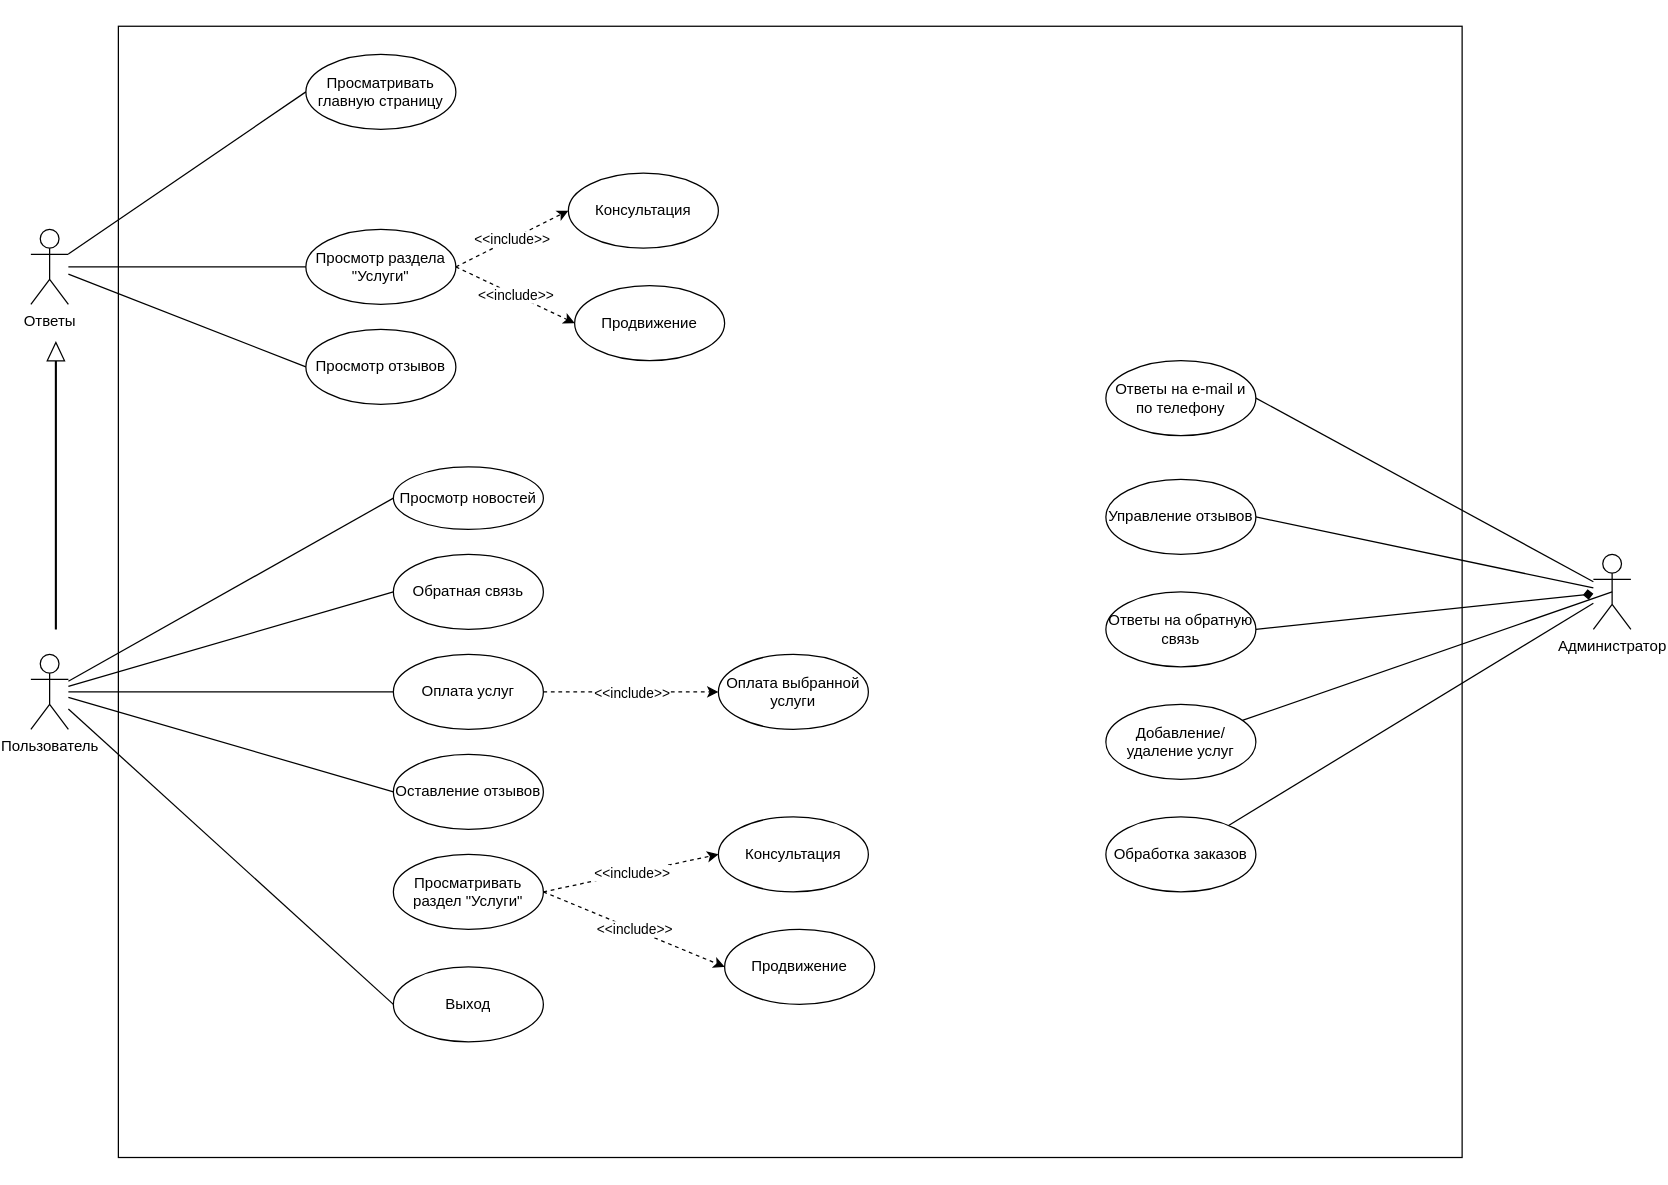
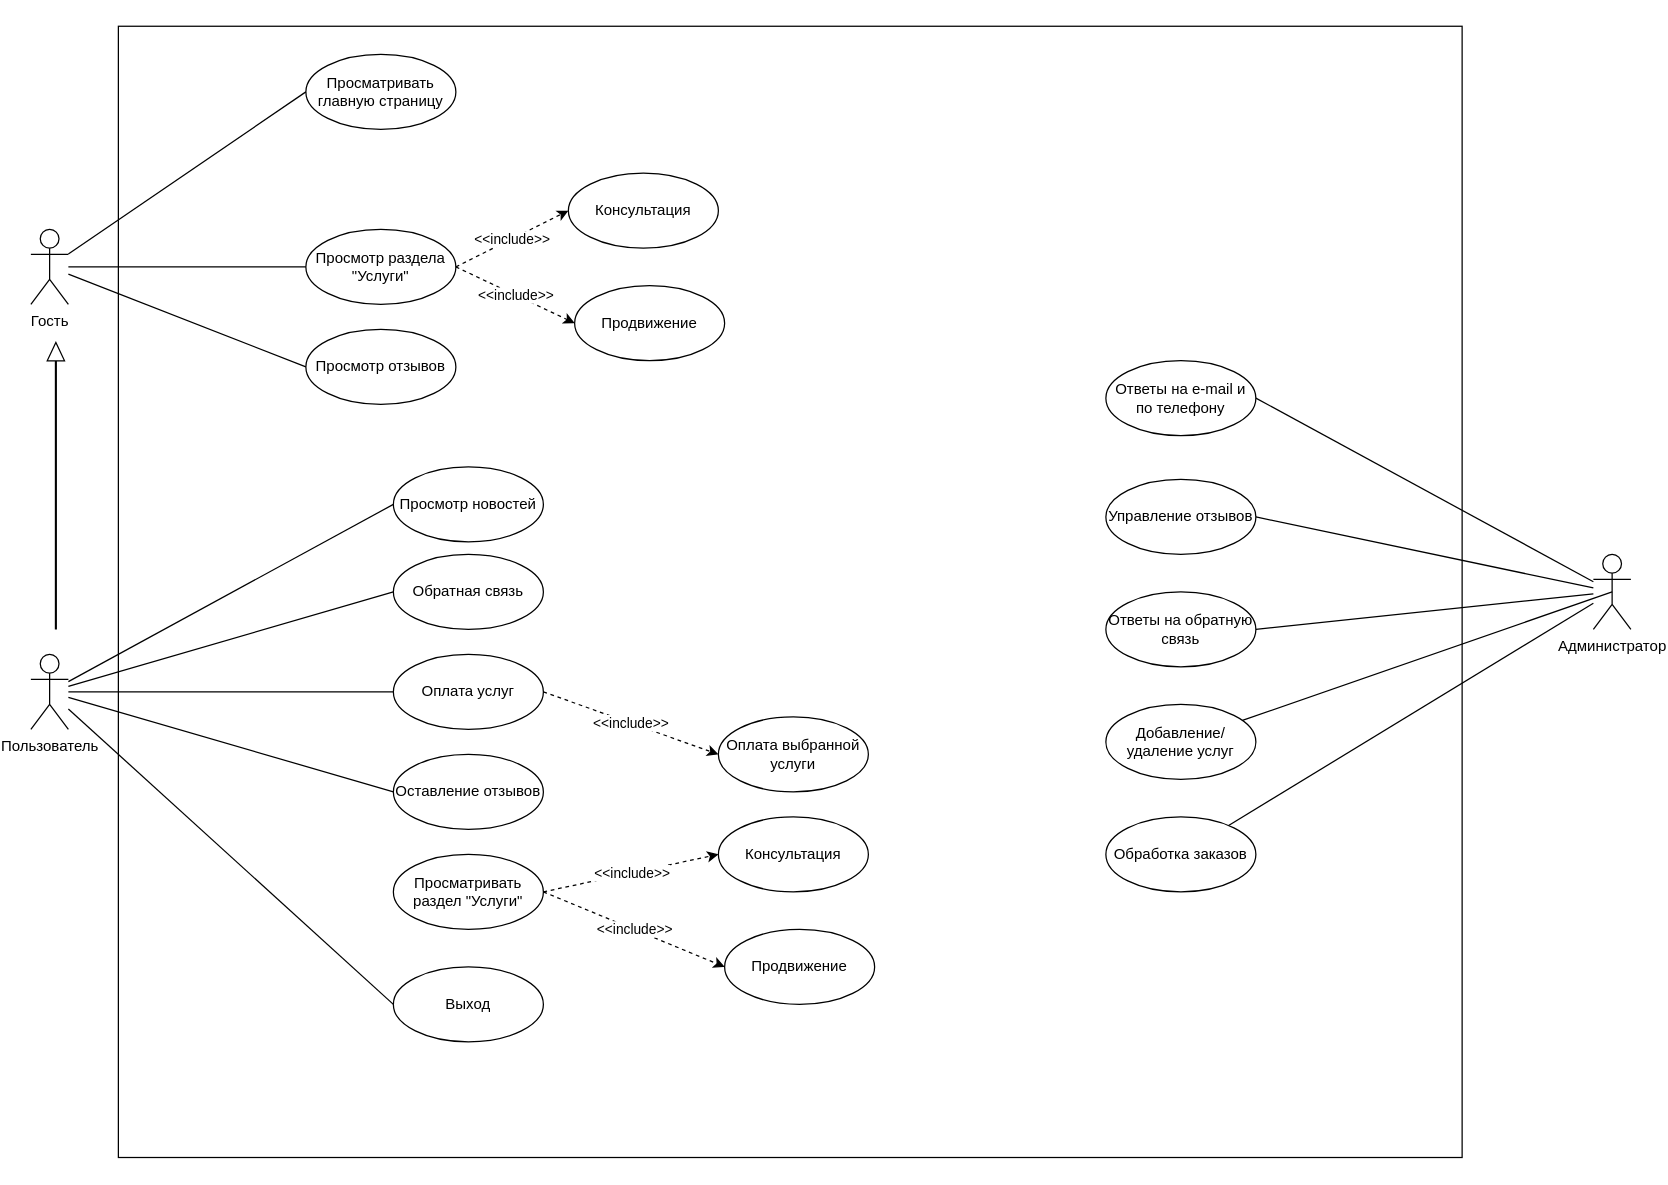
node "Ответы": label "Ответы" -> "Гость"
node "Просмотр новостей": size 150x63 -> 150x75
edge "Ответы на обратную связь" -> "Администратор": arrowhead diamond -> none
node "Оплата выбранной услуги": moved (793, 692) -> (793, 754)
